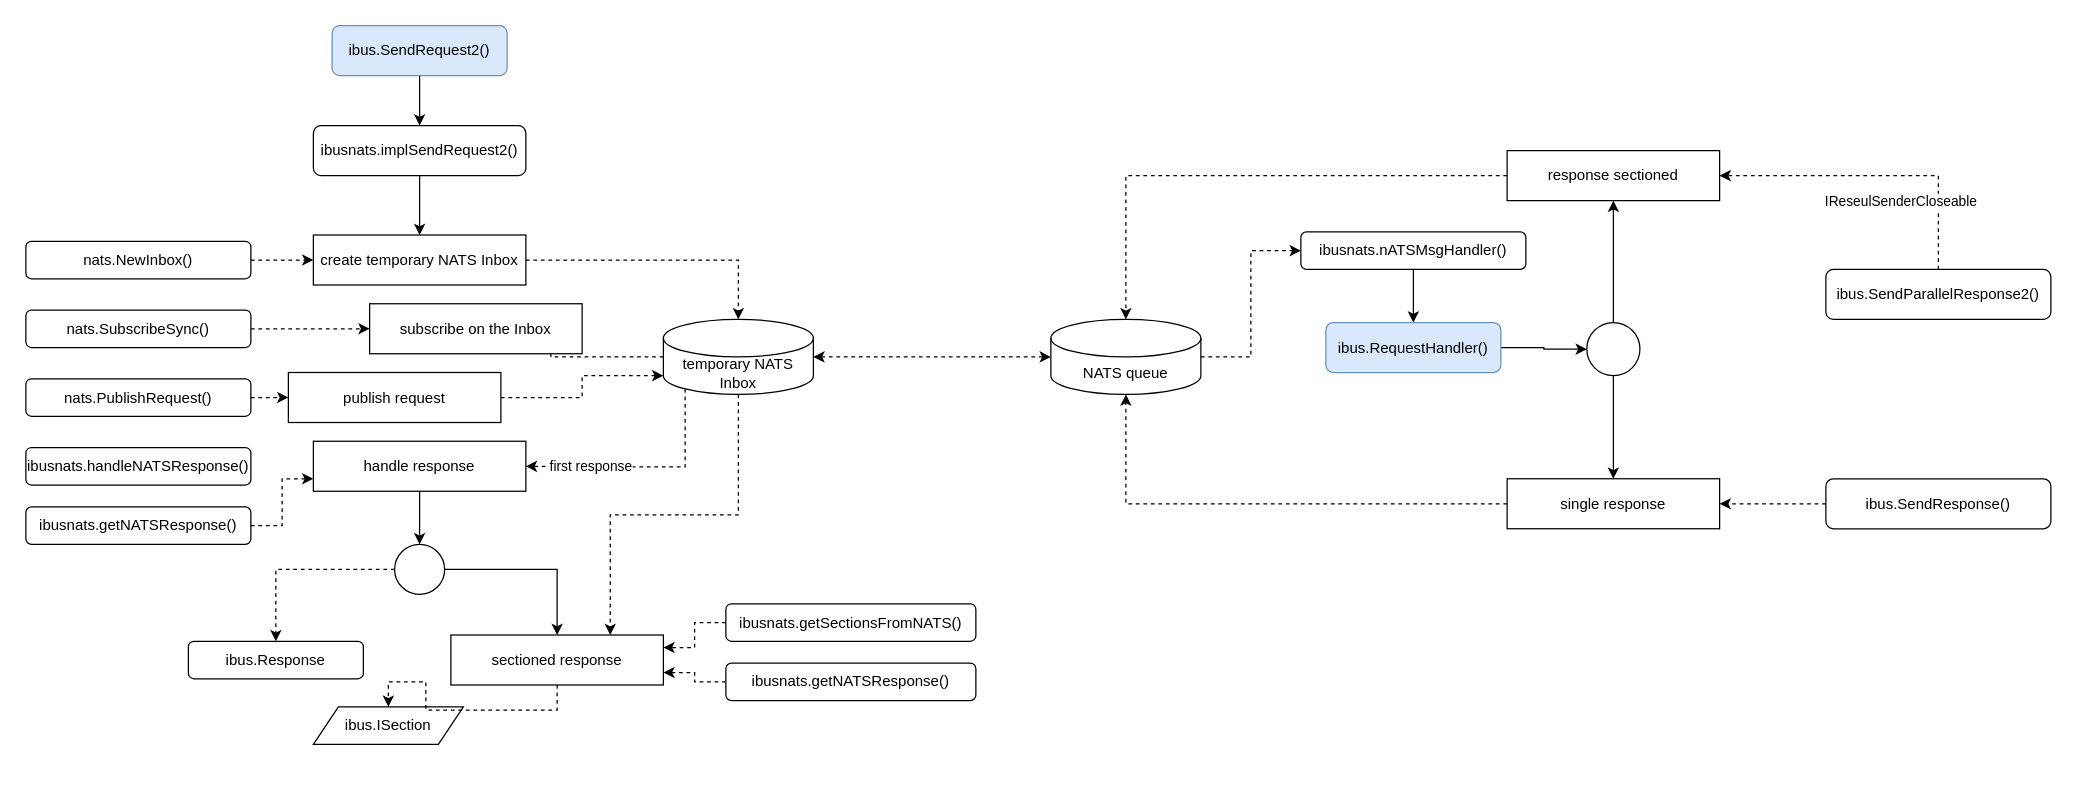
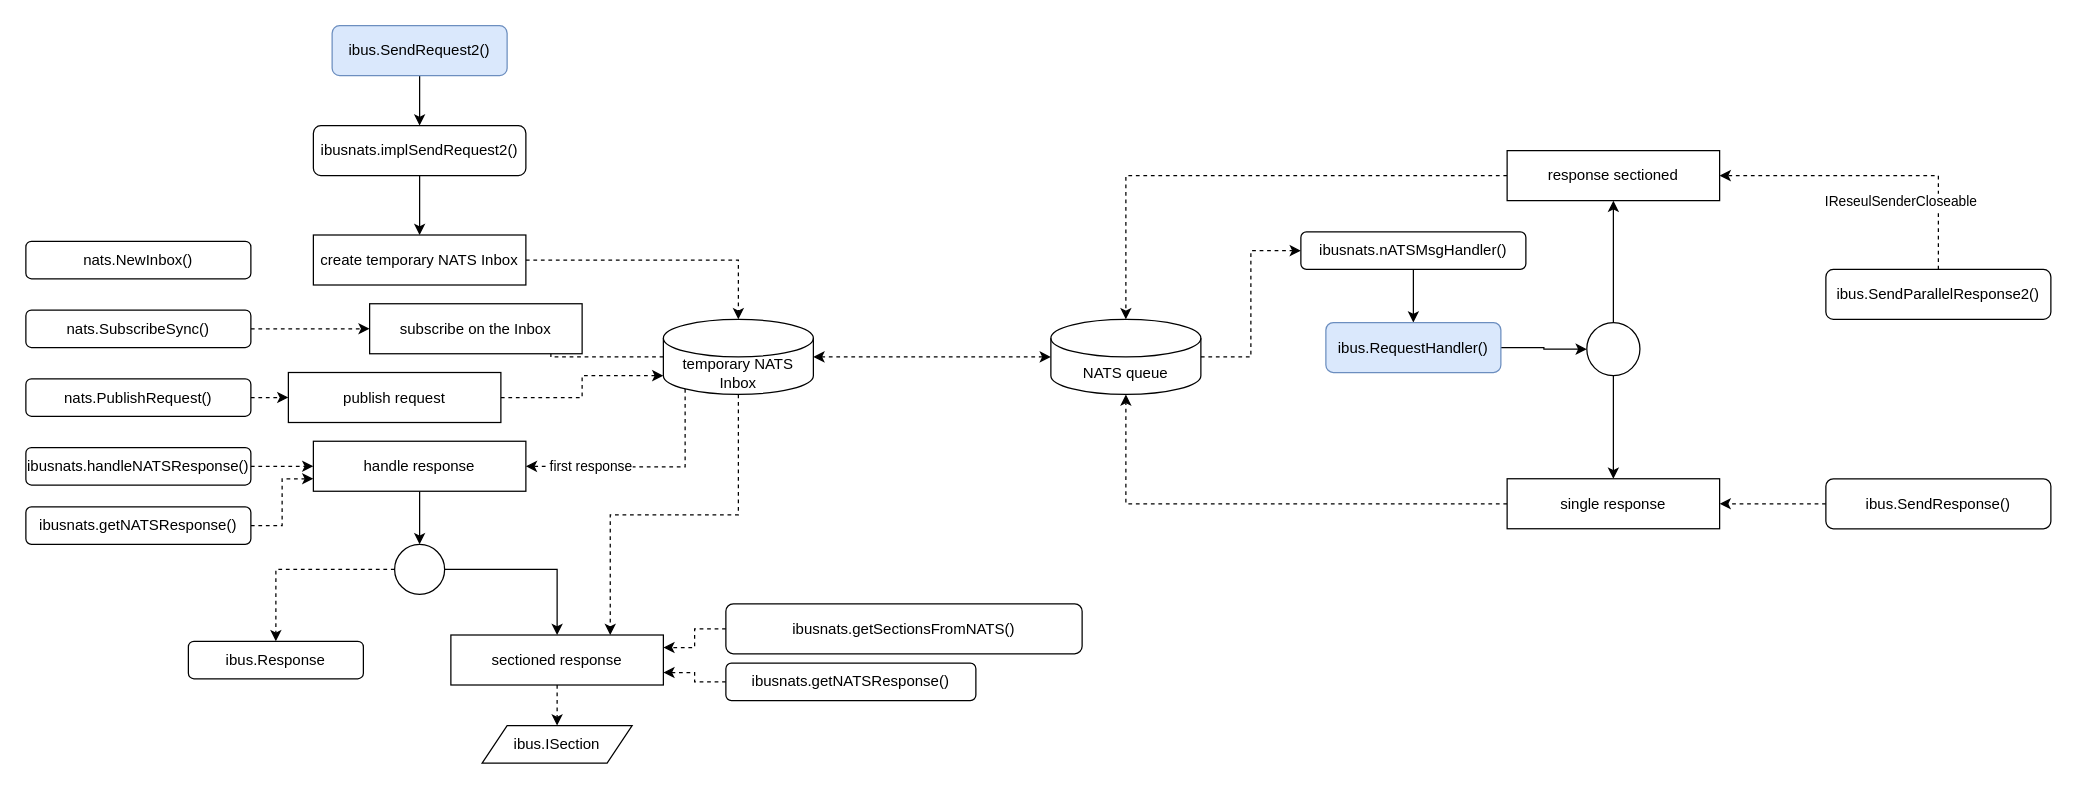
edge "nats.NewInbox()" -> "create temporary NATS Inbox": removed
edge "ibusnats.handleNATSResponse()" -> "handle response": added
node "ibusnats.getSectionsFromNATS()": size 250x38 -> 356x50
node "ibus.ISection": moved (388, 726) -> (557, 744)
